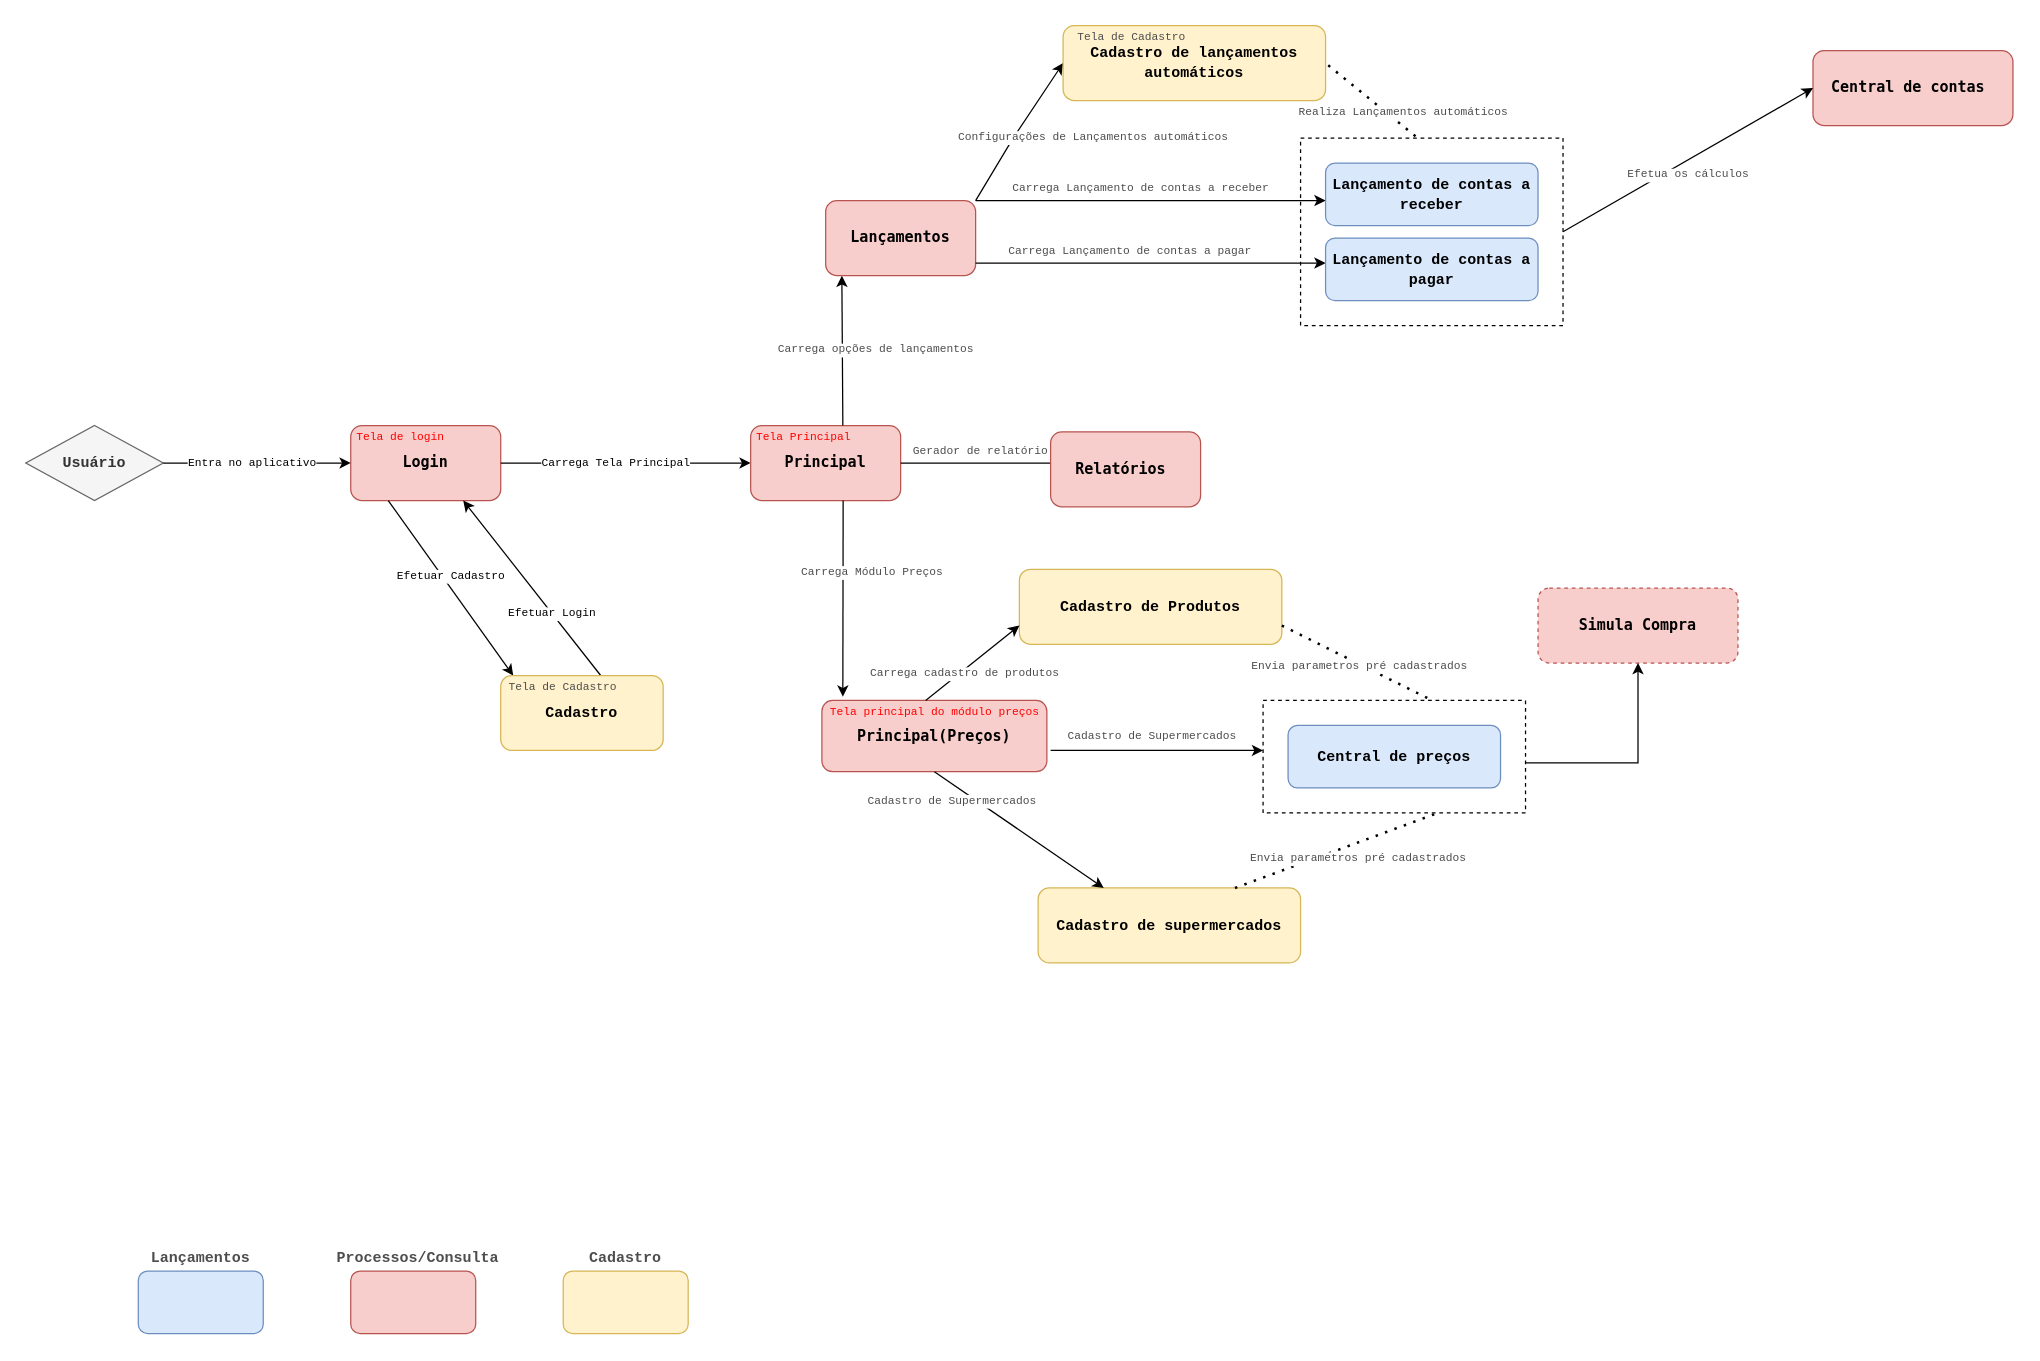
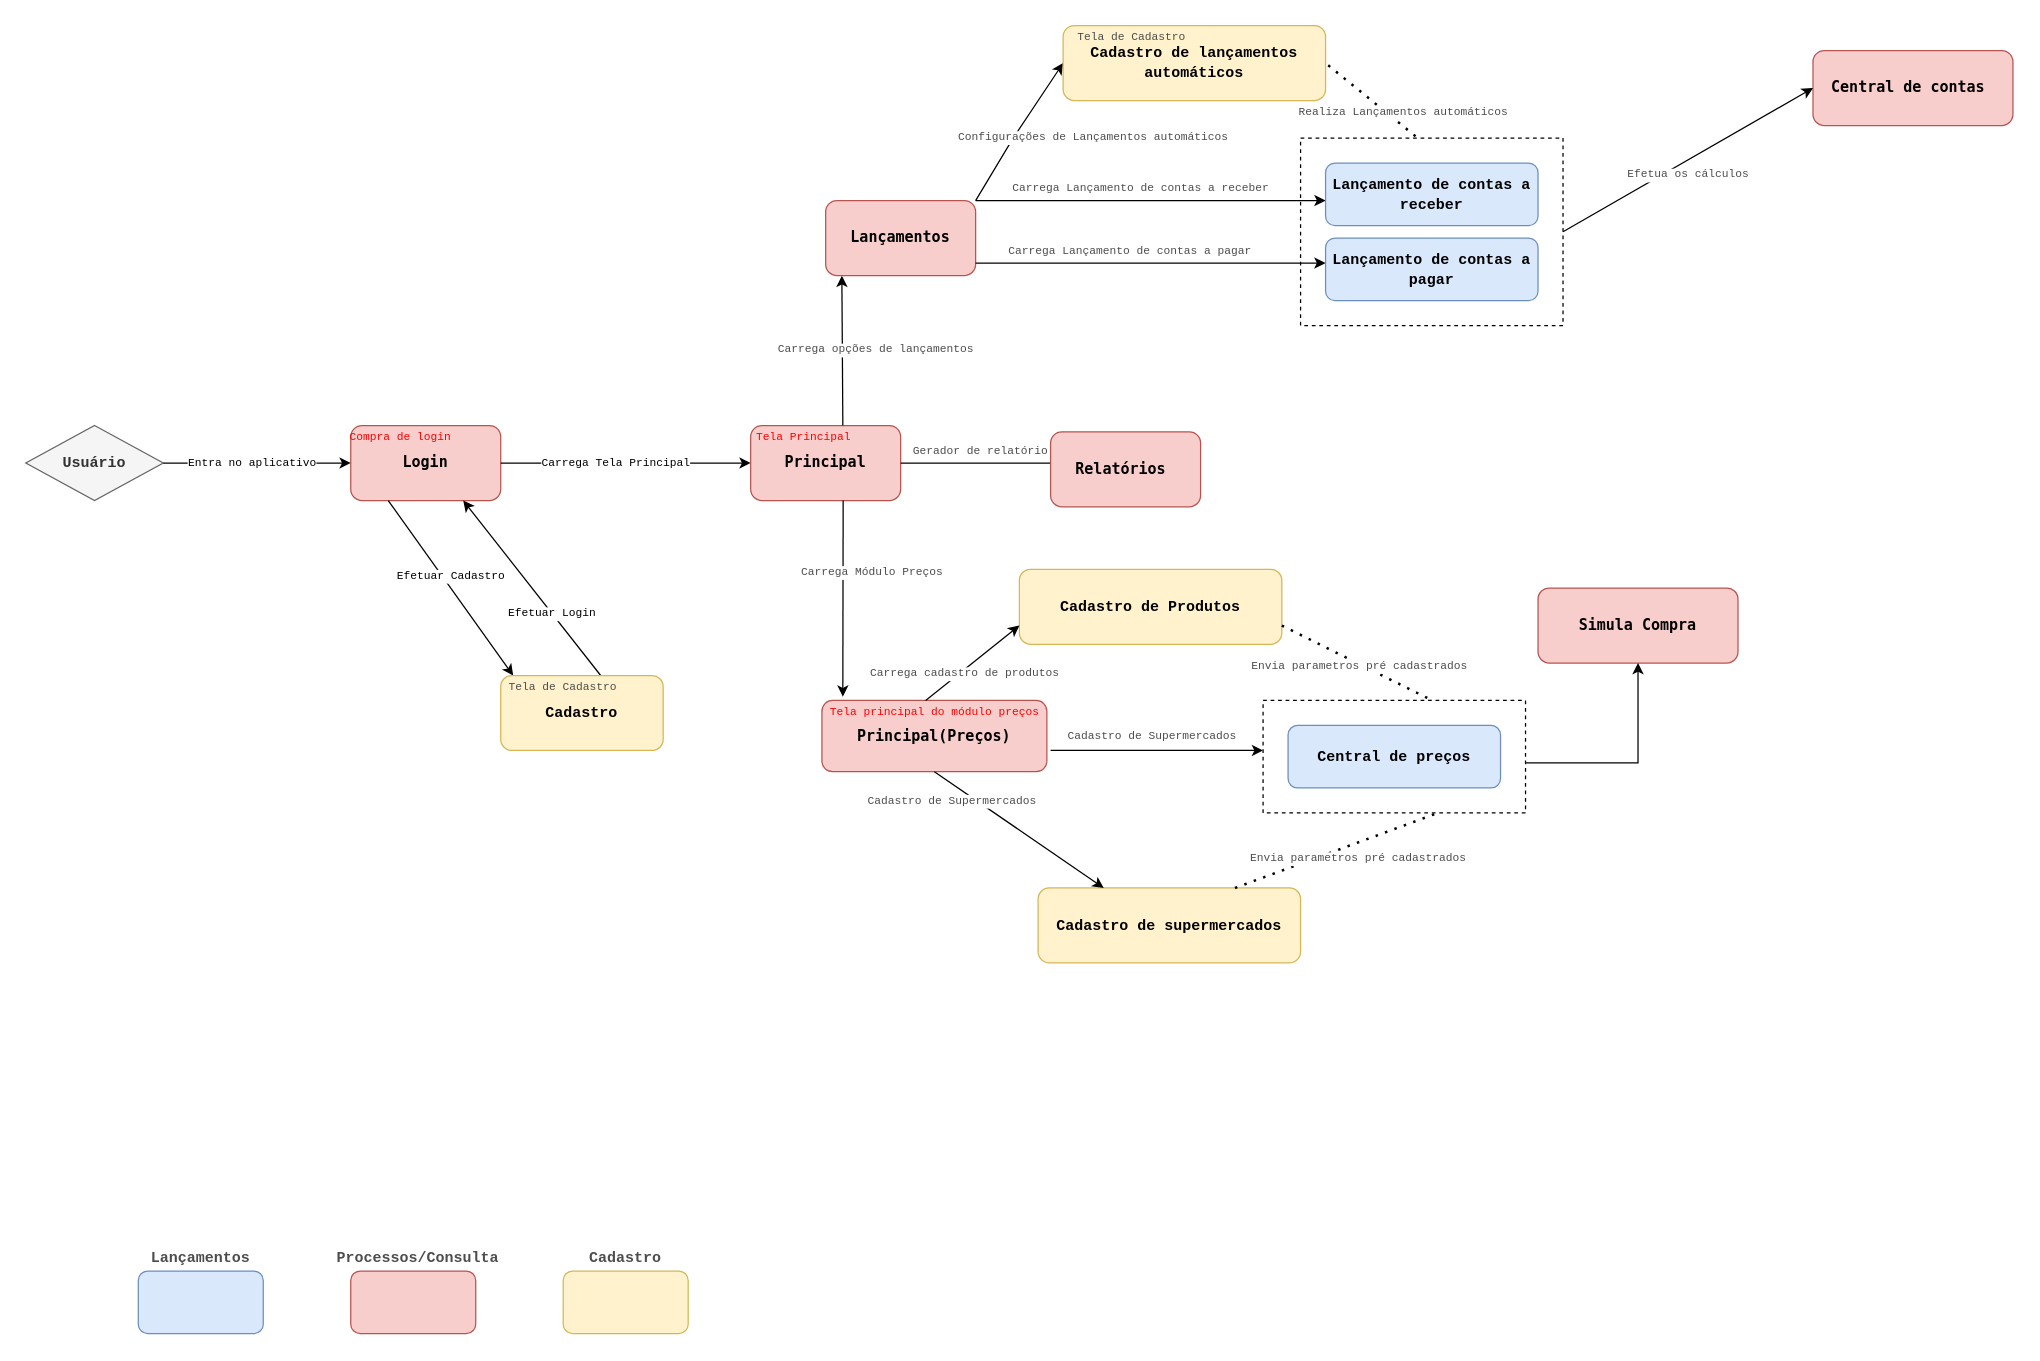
node "Tela de login": label "Tela de login" -> "Compra de login"
node "Simula Compra": style dashed -> solid
